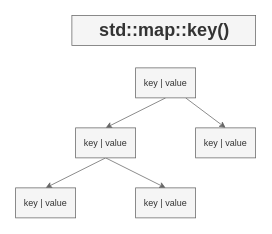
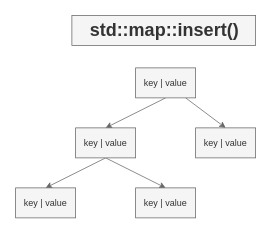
node "std::map::key()": label "std::map::key()" -> "std::map::insert()"
